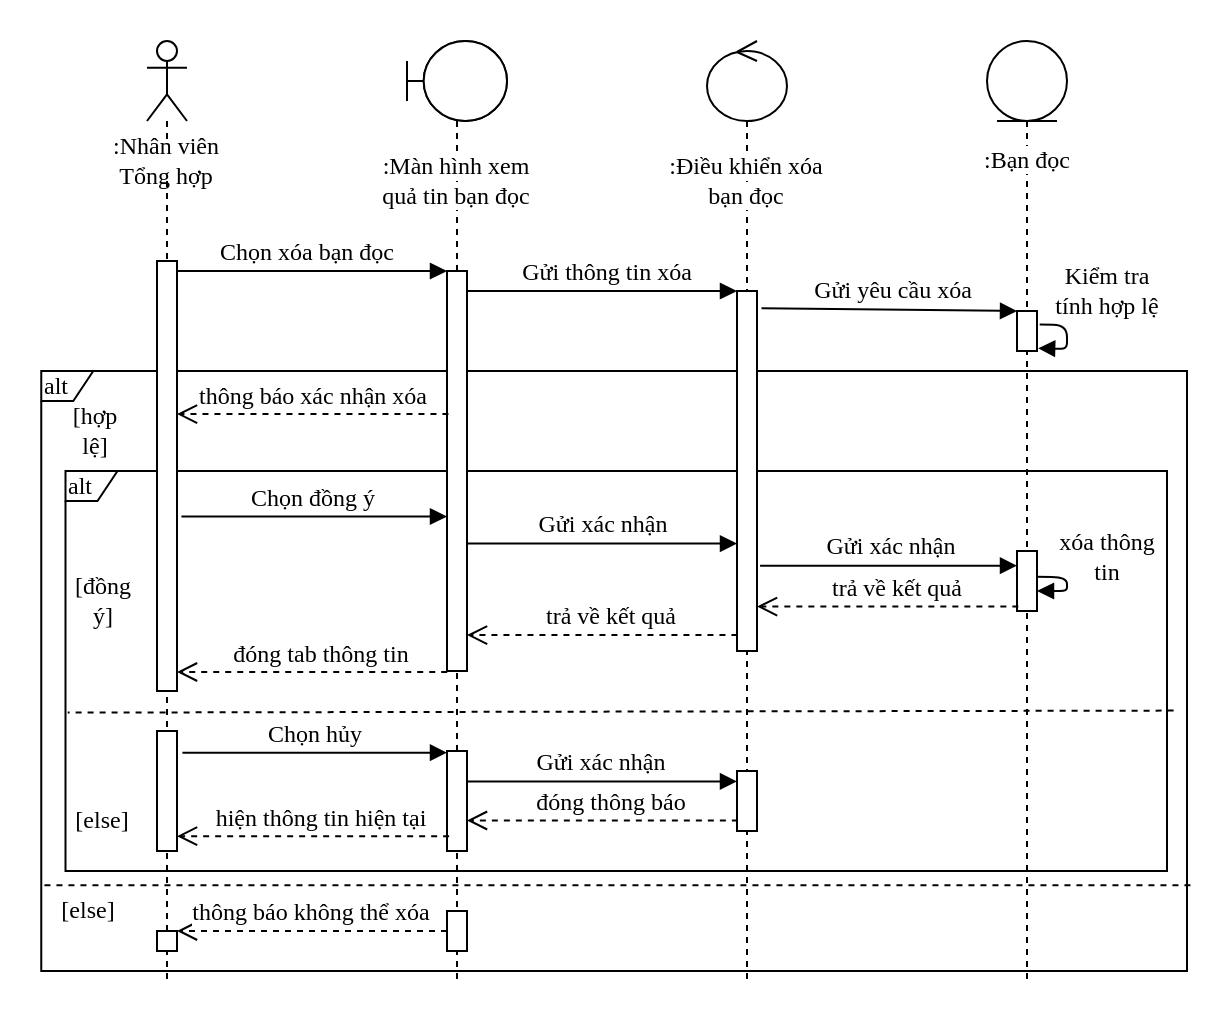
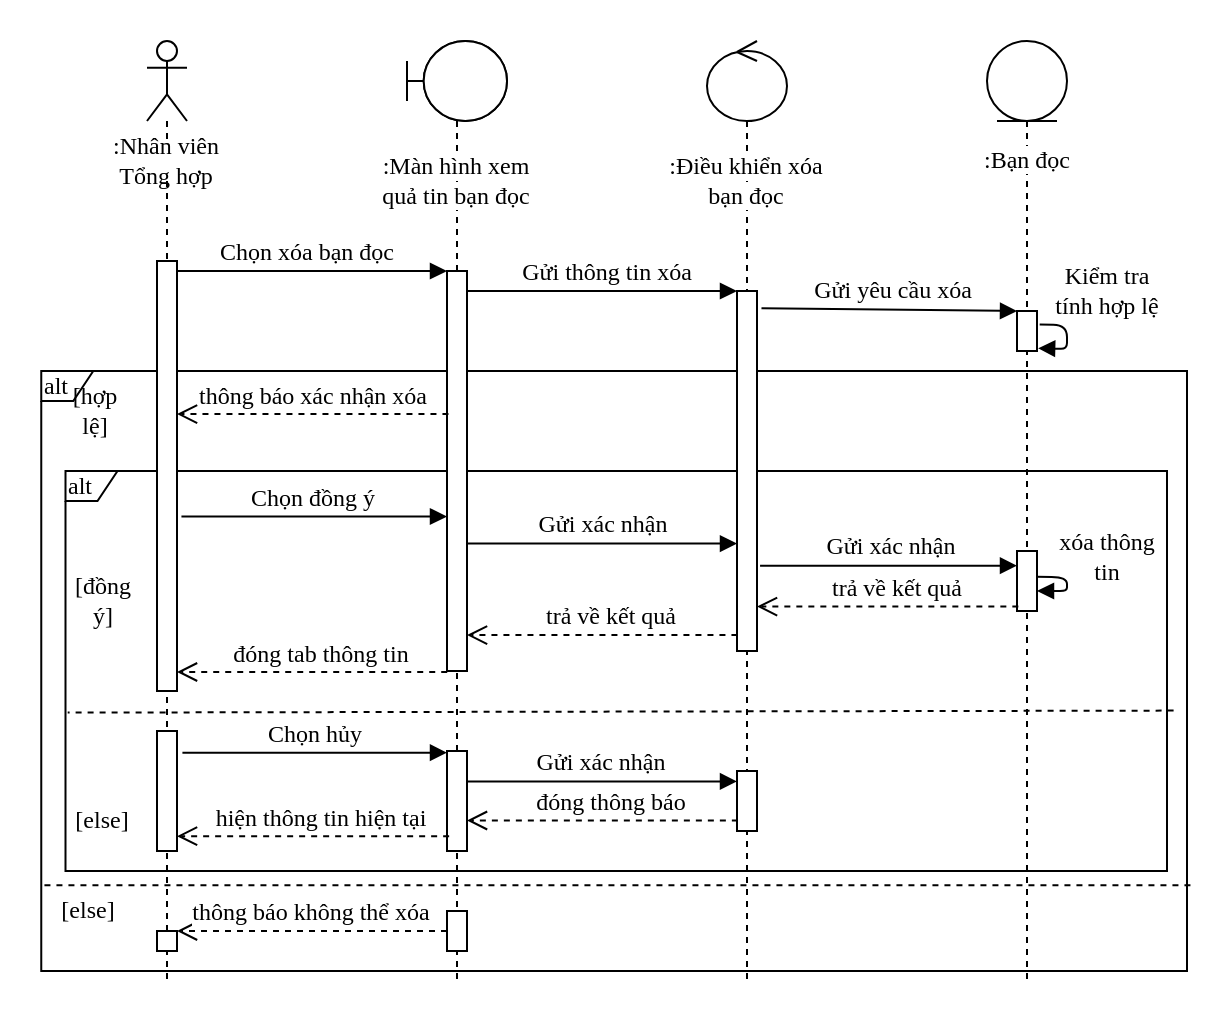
node "[hợp lệ]": moved (96, 431) -> (96, 411)
